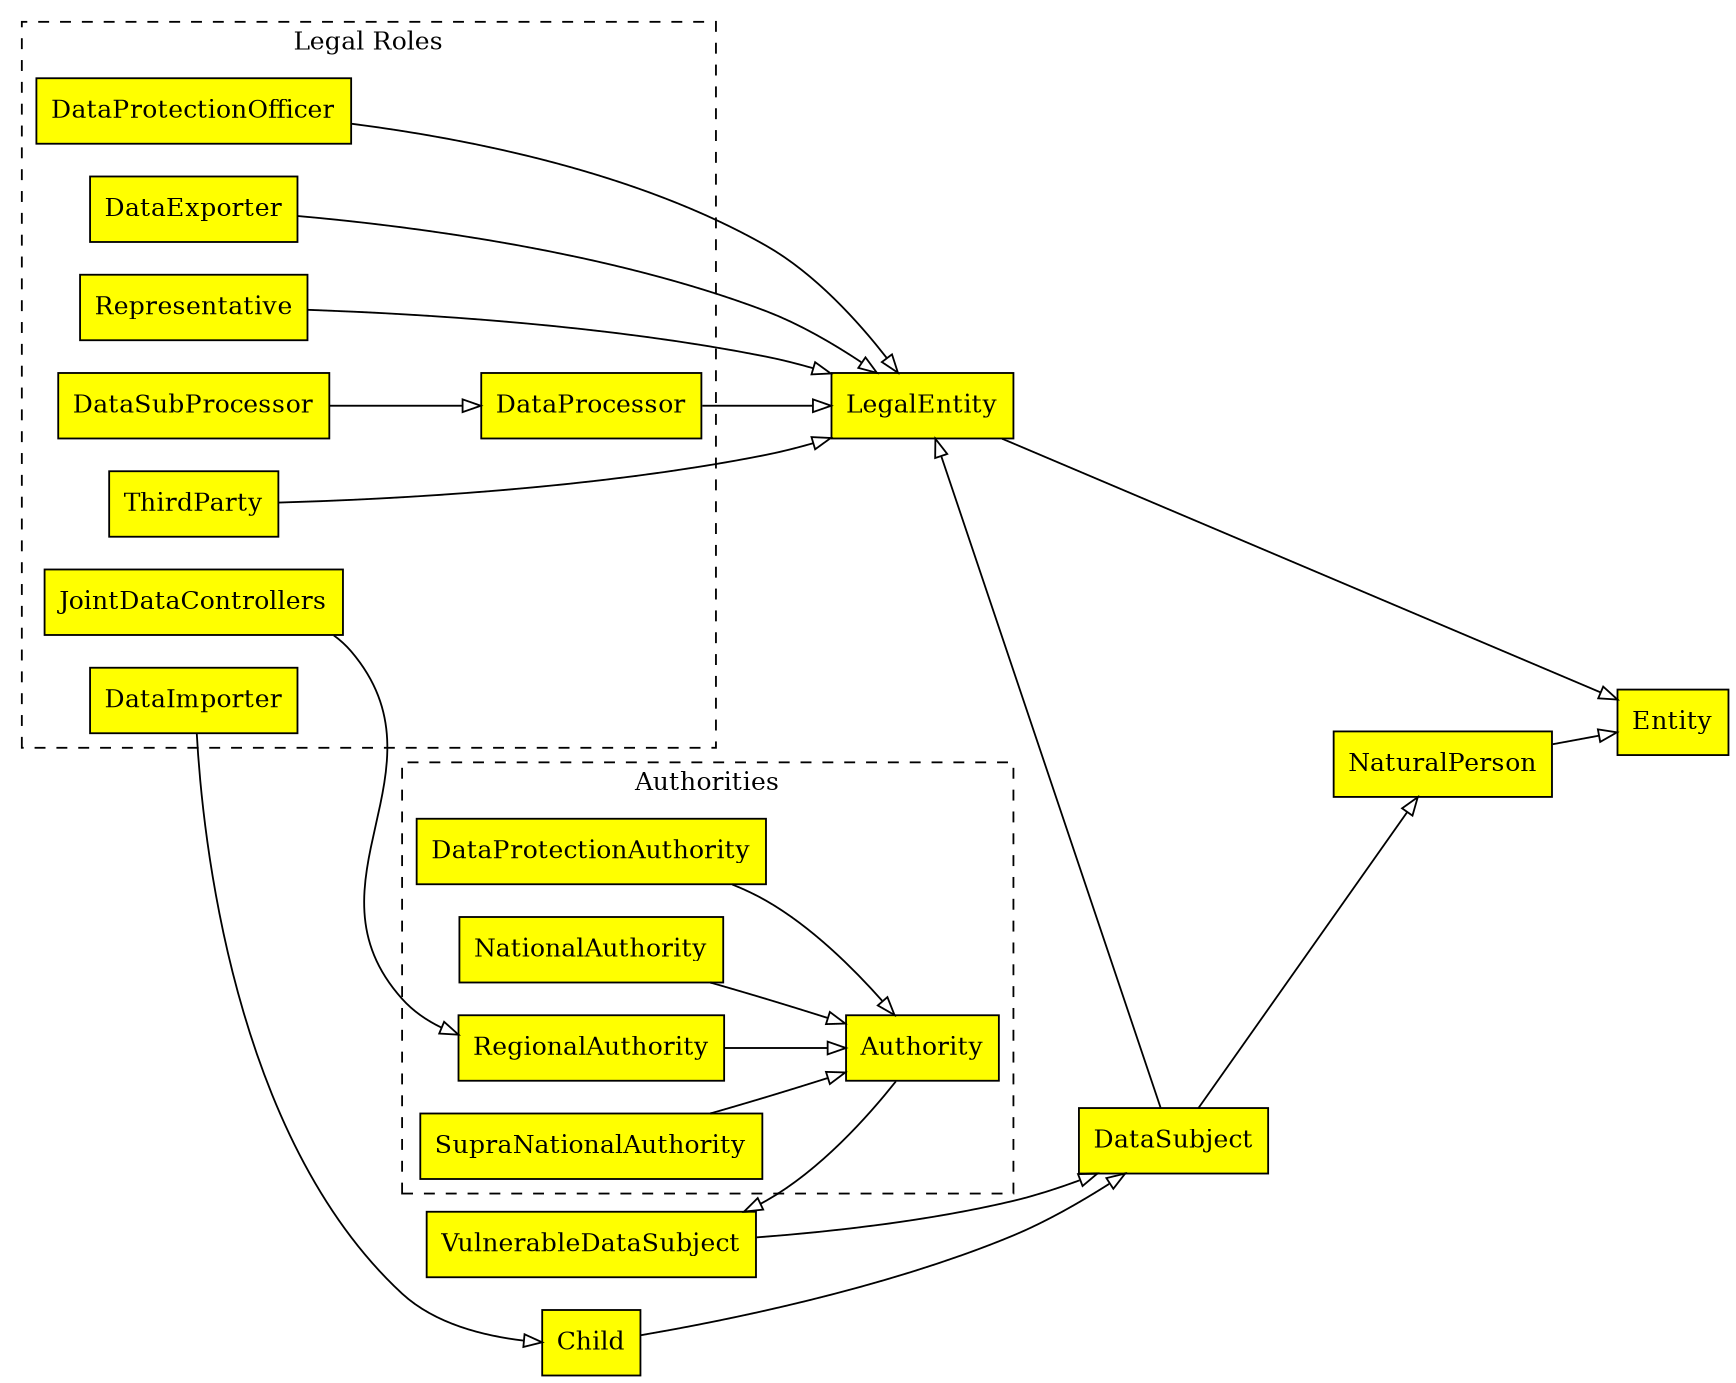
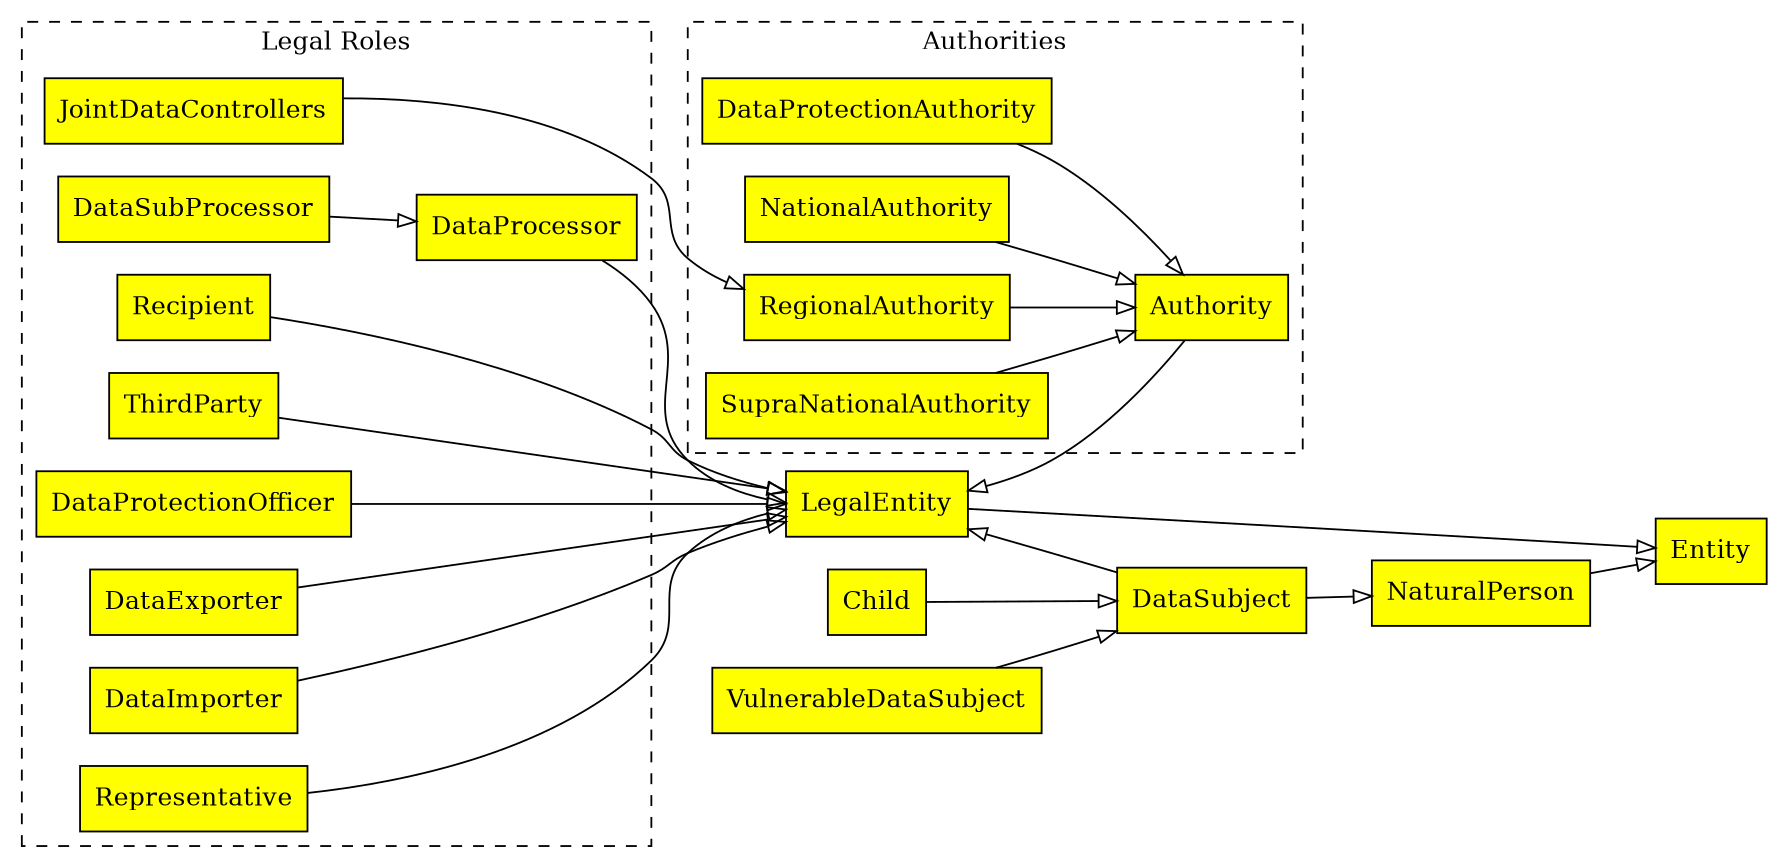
node "Recipient": added
edge "DataImporter" -> "Child": now "DataImporter" -> "LegalEntity"
edge "Authority" -- "VulnerableDataSubject": now "Authority" -- "LegalEntity"
